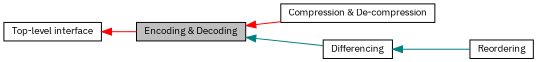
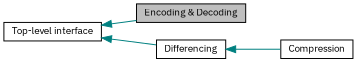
node "Compression & De-compression": removed
edge "Encoding & Decoding" -> "Top-level interface": color red -> teal
edge "Differencing" -> "Encoding & Decoding": now "Differencing" -> "Top-level interface"
node "Reordering": label "Reordering" -> "Compression"
